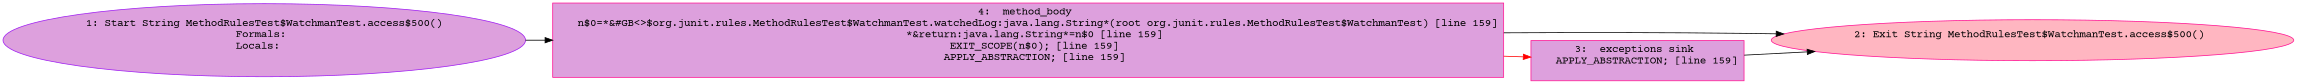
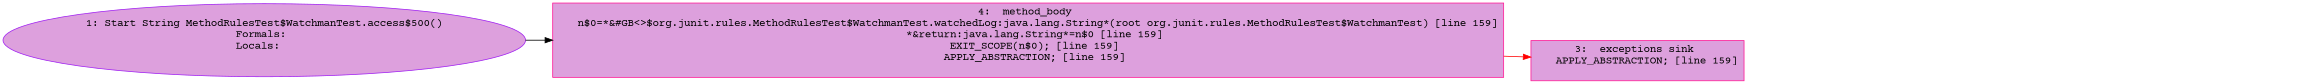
node "2: Exit String MethodRulesTest$WatchmanTest.access$500()": removed
